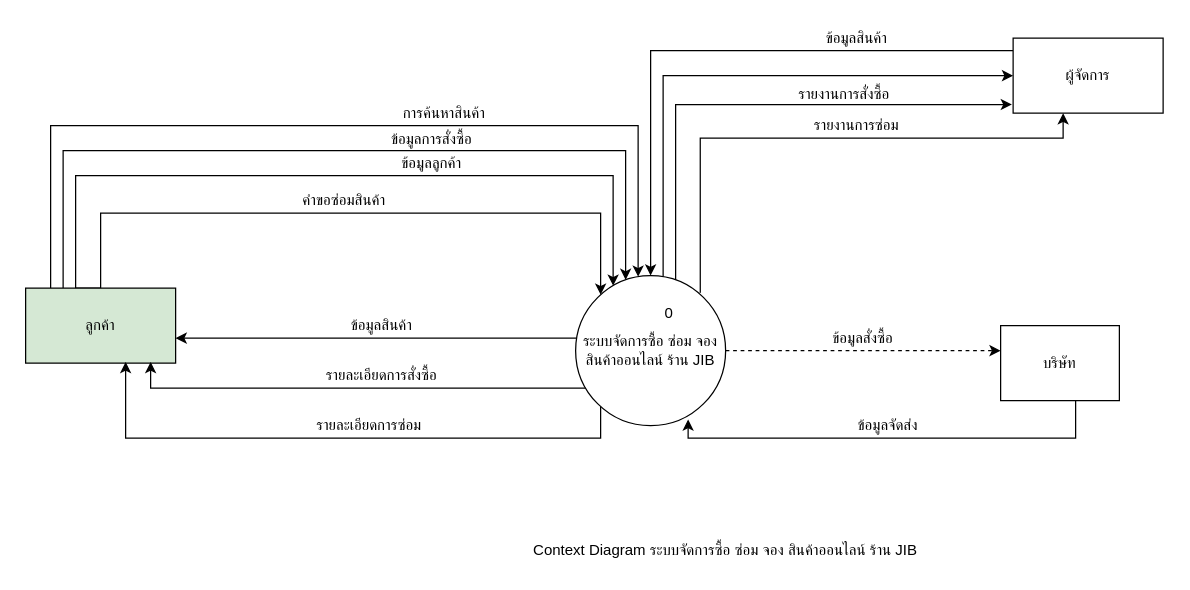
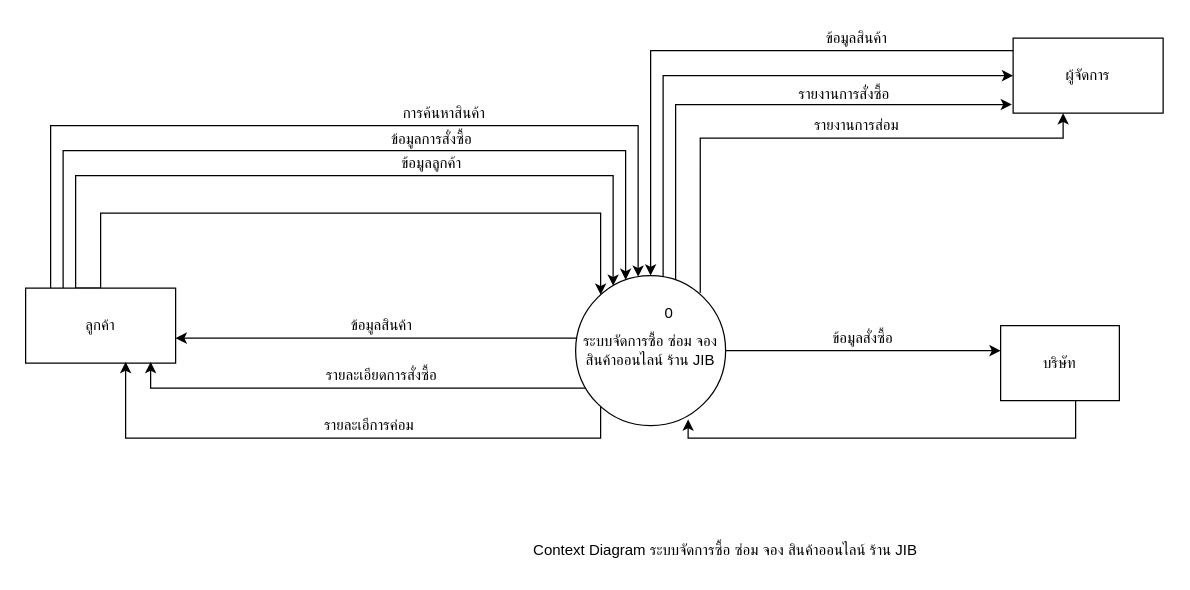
node "รายงานการซ่อม": label "รายงานการซ่อม" -> "รายงานการส่อม"
node "คำขอซ่อมสินค้า": removed
node "ลูกค้า": fillcolor #d5e8d4 -> #ffffff
edge "ระบบจัดการซื้อ ซ่อม จอง สินค้าออนไลน์ ร้าน JIB" -> "บริษัท": style dashed -> solid
node "รายละเอียดการซ่อม": label "รายละเอียดการซ่อม" -> "รายละเอีการค่อม"
node "ข้อมูลจัดส่ง": removed
